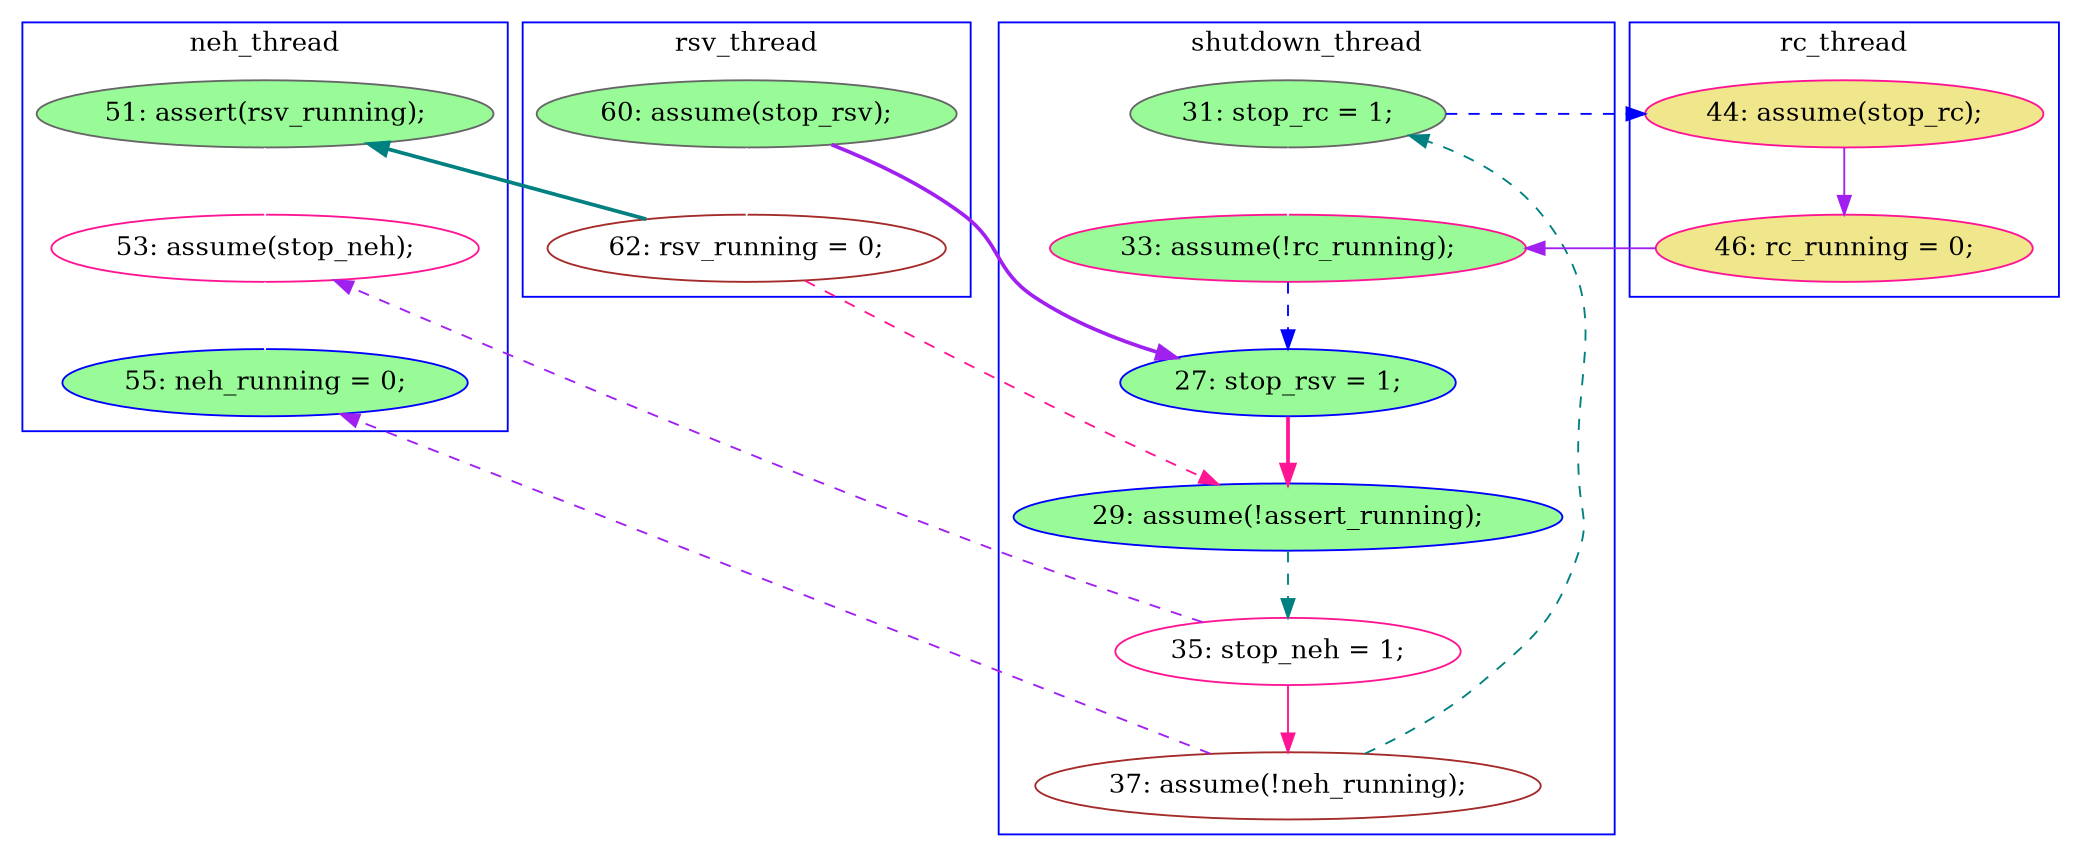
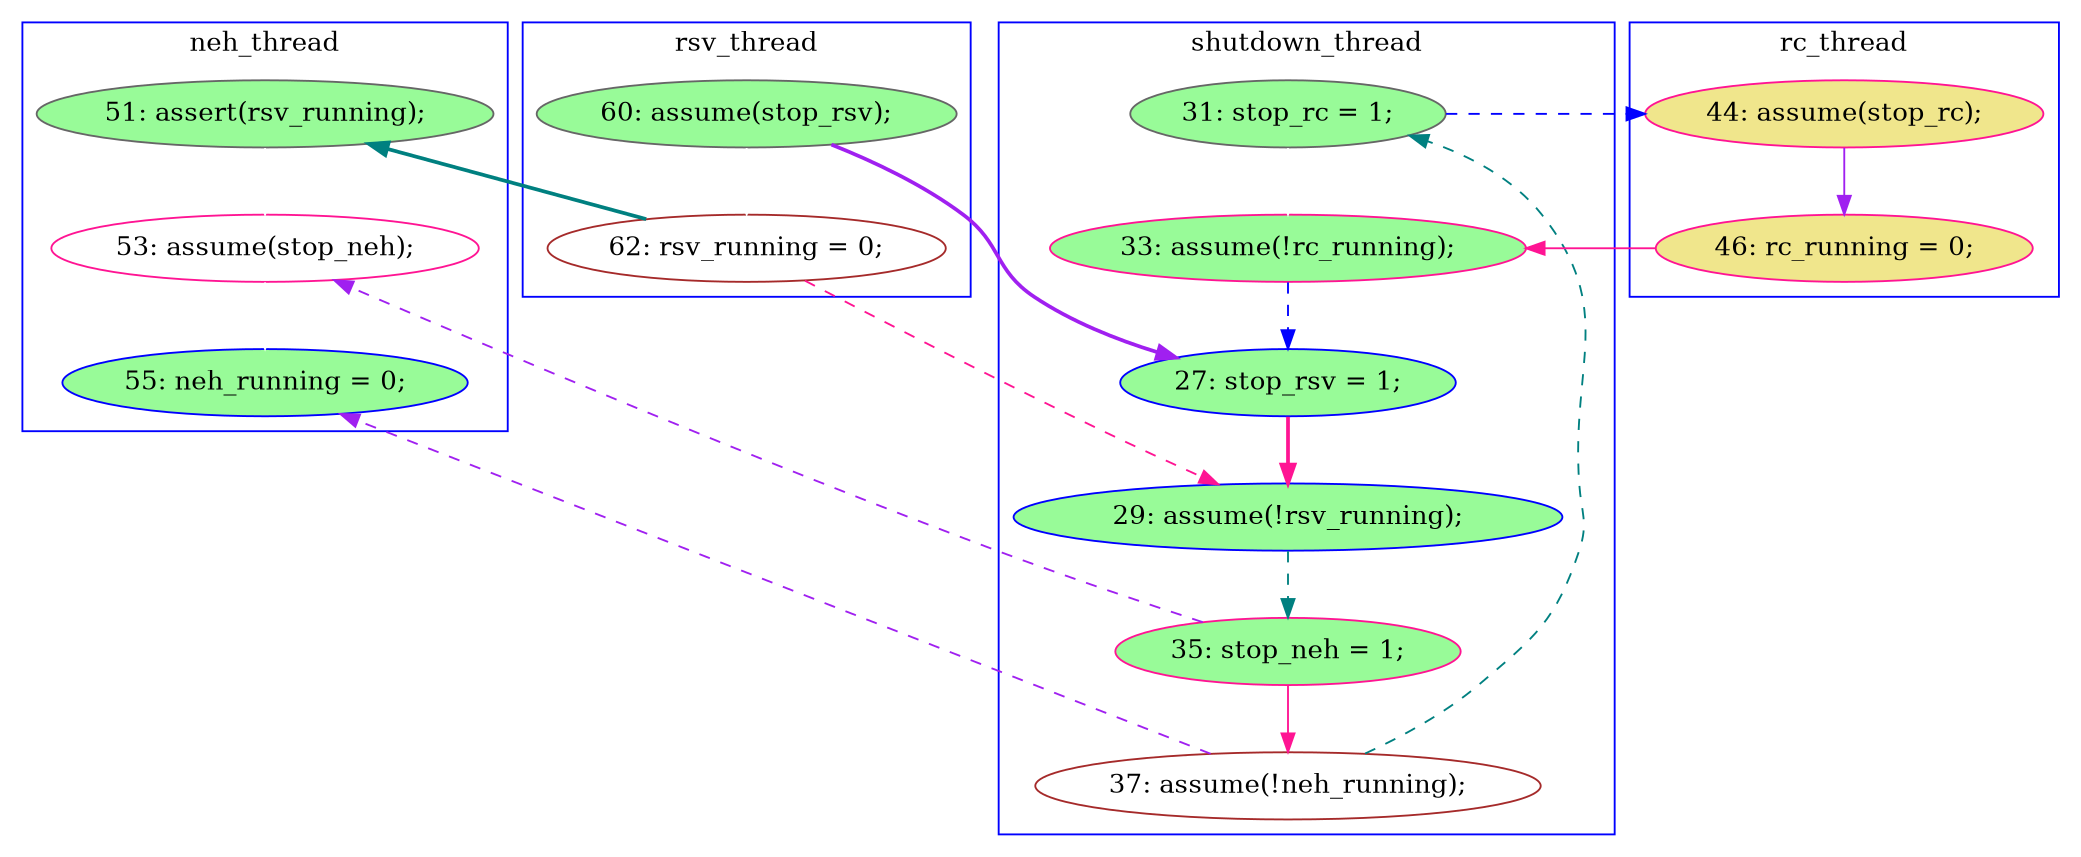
edge "46: rc_running = 0;" -> "33: assume(!rc_running);": color purple -> deeppink
node "29: assume(!assert_running);": label "29: assume(!assert_running);" -> "29: assume(!rsv_running);"
node "35: stop_neh = 1;": fillcolor white -> palegreen
